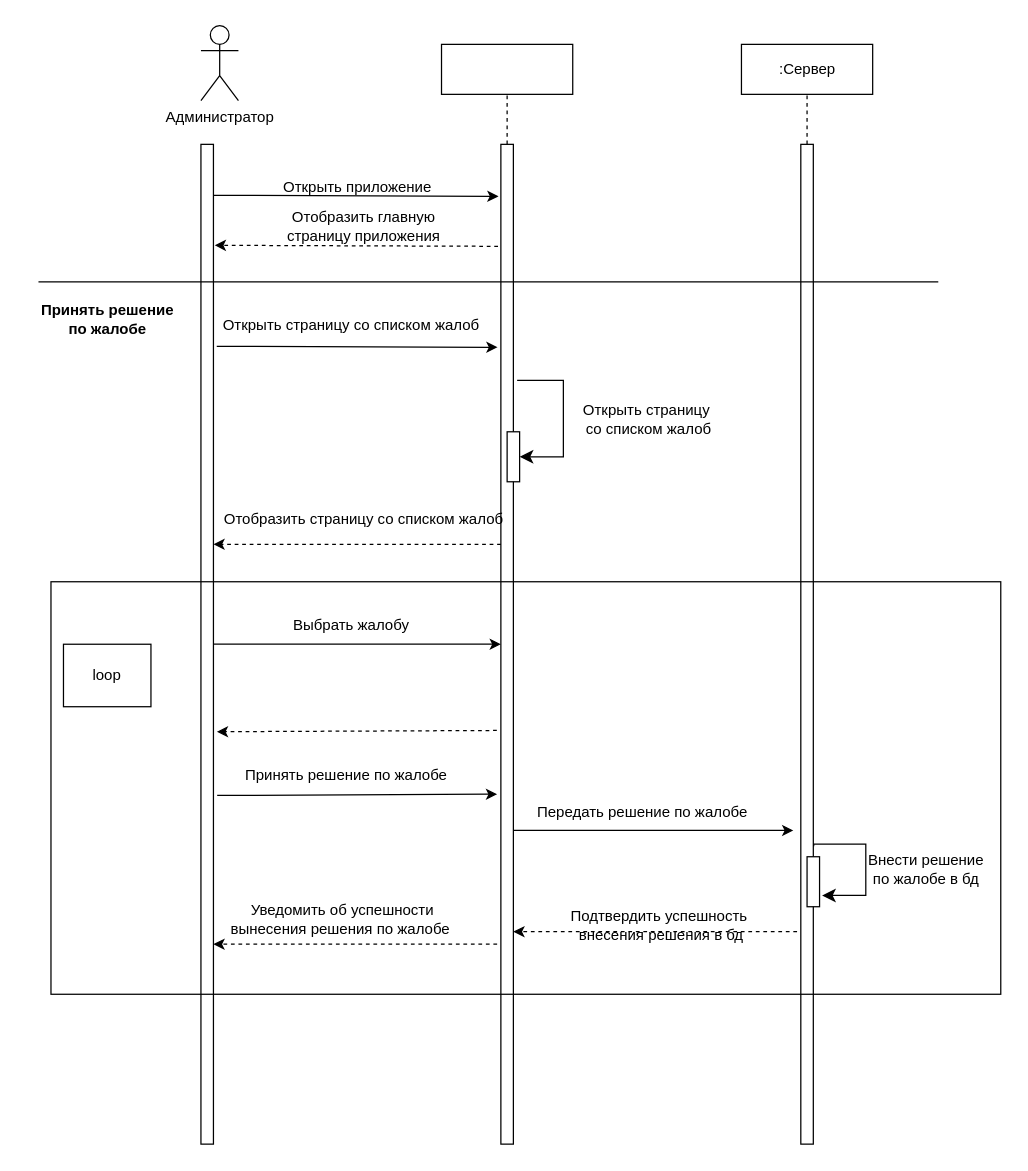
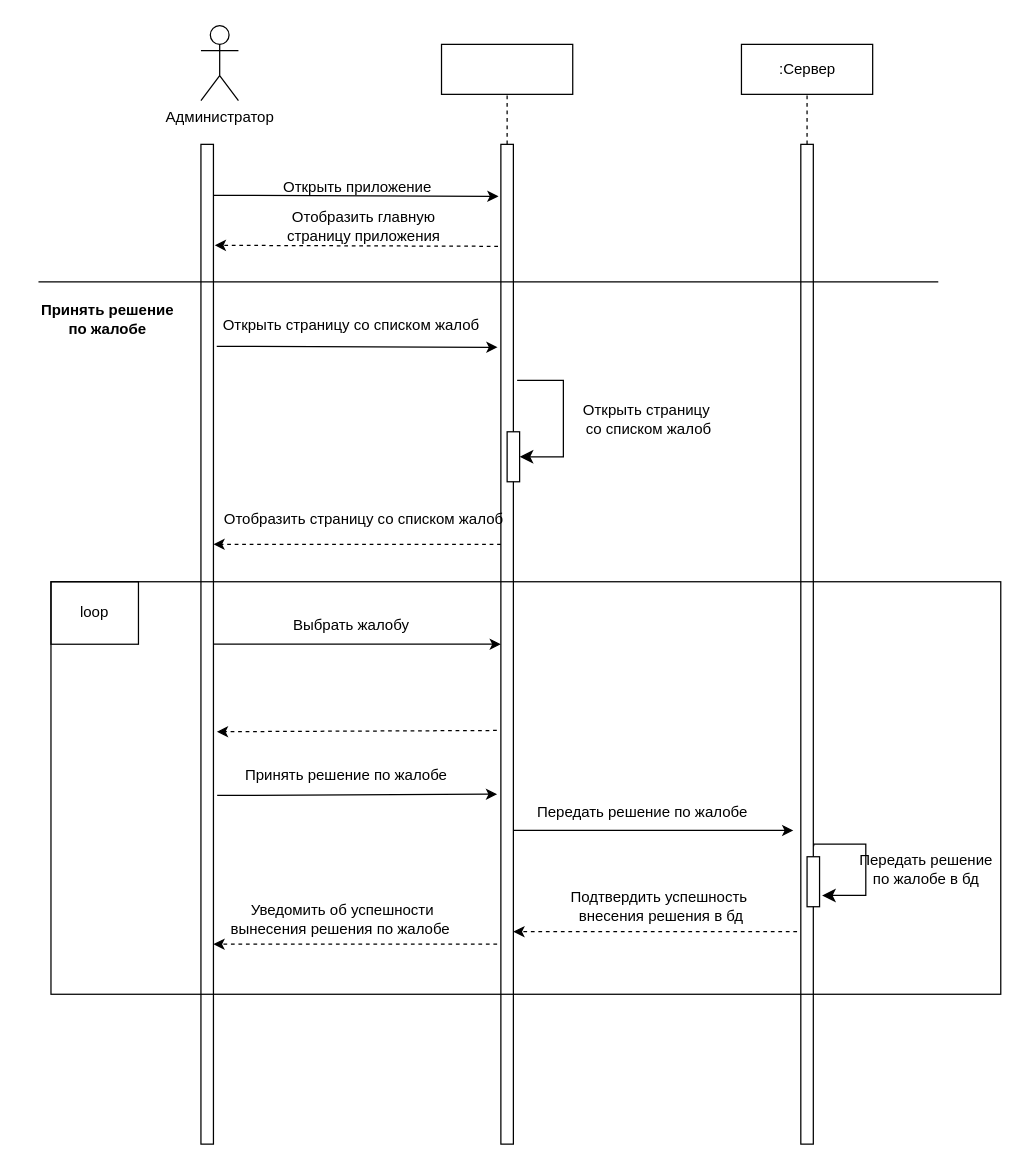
node "loop": moved (107, 676) -> (94, 613)
node "Внести решение по жалобе в бд": label "Внести решение по жалобе в бд" -> "Передать решение по жалобе в бд"
node "Подтвердить успешность внесения решения в бд": moved (660, 926) -> (660, 907)
